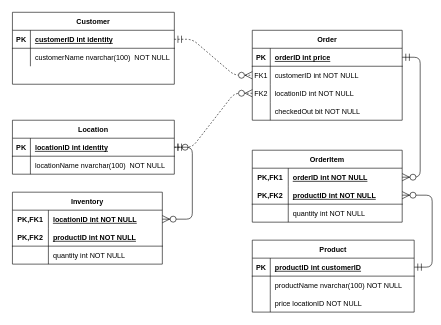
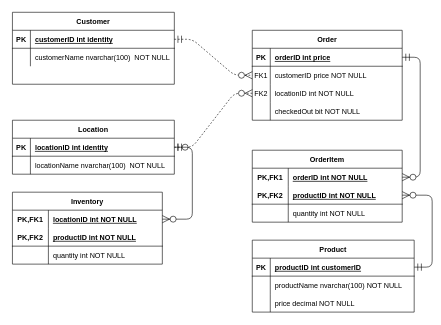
node "customerID int NOT NULL": label "customerID int NOT NULL" -> "customerID price NOT NULL"
node "price locationID NOT NULL": label "price locationID NOT NULL" -> "price decimal NOT NULL"
